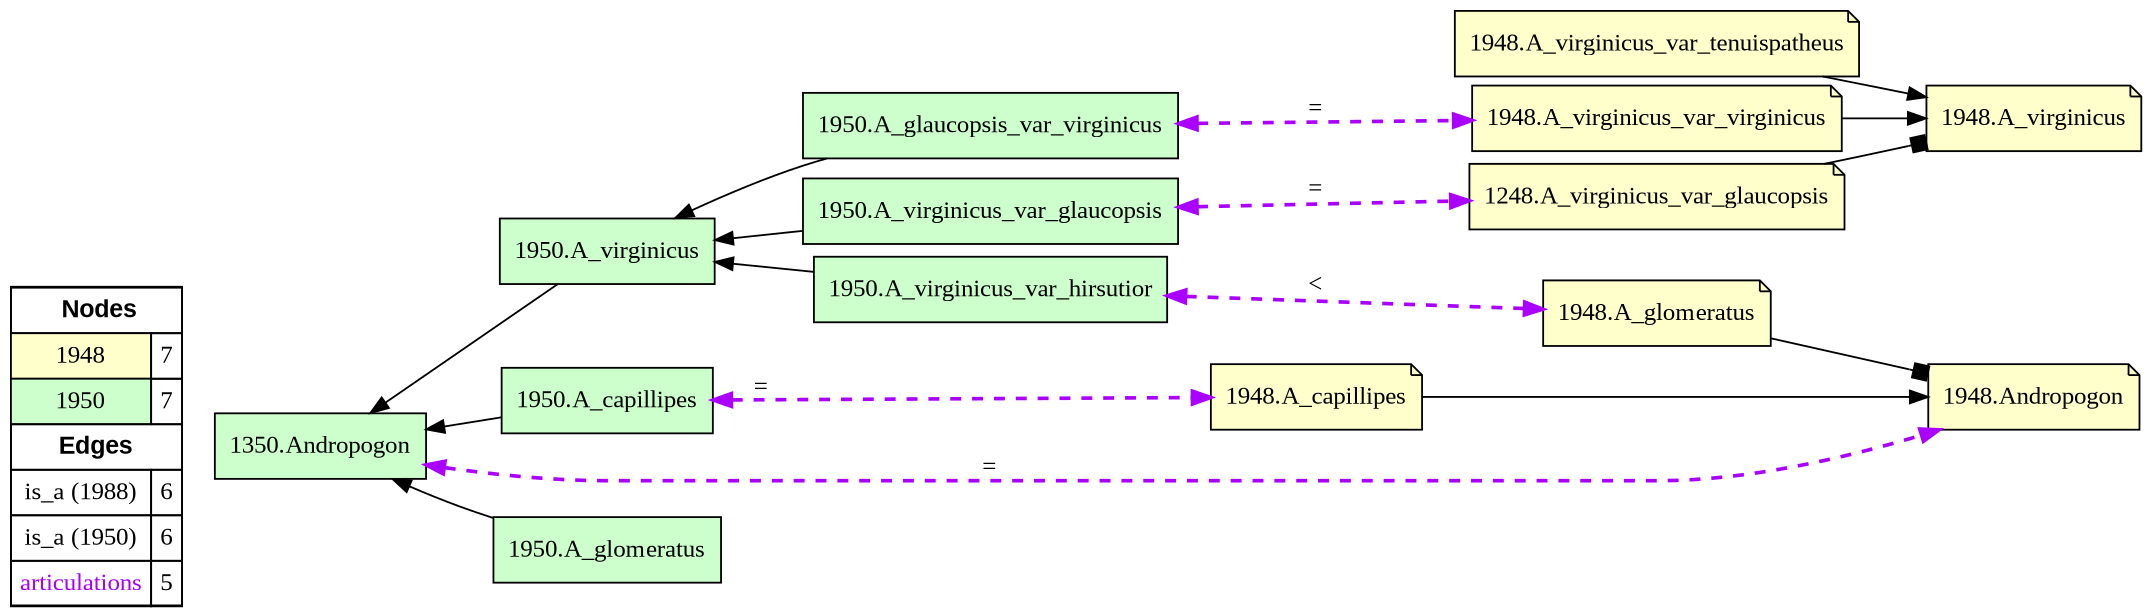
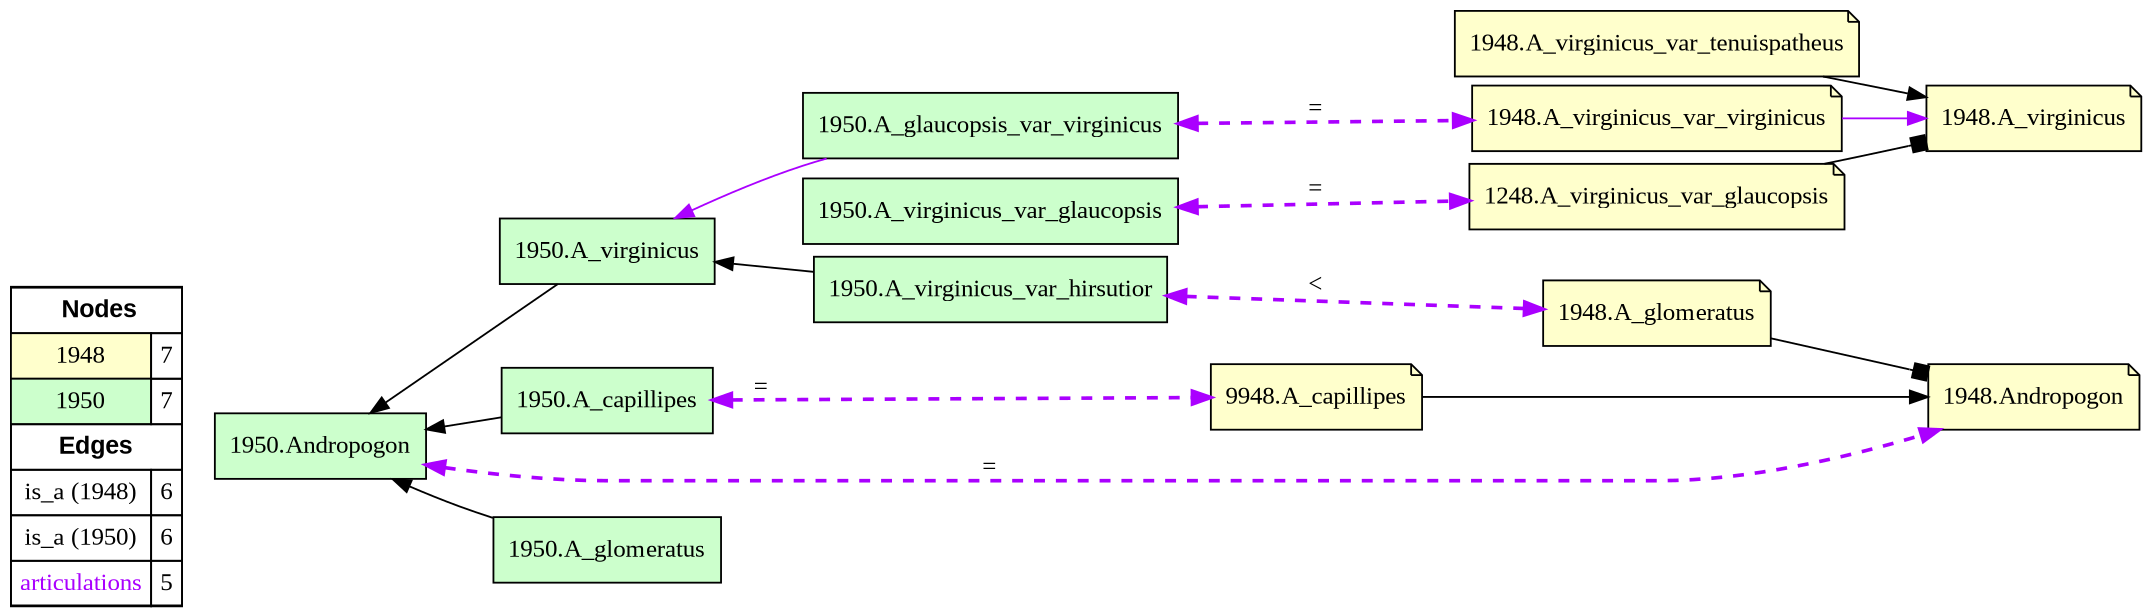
edge "1948.A_virginicus_var_virginicus" -> "1948.A_virginicus": color #000000 -> #aa00ff
edge "1950.A_glaucopsis_var_virginicus" -> "1950.A_virginicus": color #000000 -> #aa00ff
edge "1950.A_virginicus_var_glaucopsis" -> "1950.A_virginicus": removed
node "1948.A_capillipes": label "1948.A_capillipes" -> "9948.A_capillipes"
node "1350.Andropogon": label "1350.Andropogon" -> "1950.Andropogon"
node "Nodes": text "is_a (1988)" -> "is_a (1948)"
